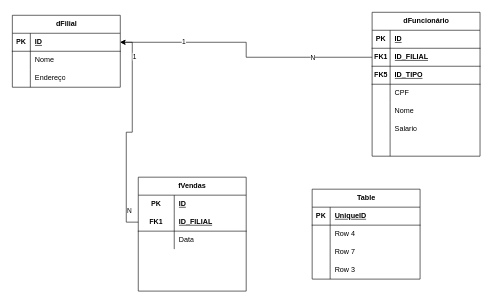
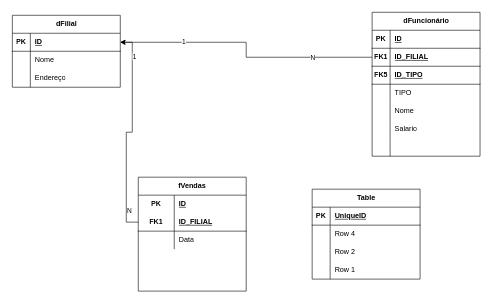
node "CPF": label "CPF" -> "TIPO"
node "Row 7": label "Row 7" -> "Row 2"
node "Row 3": label "Row 3" -> "Row 1"
